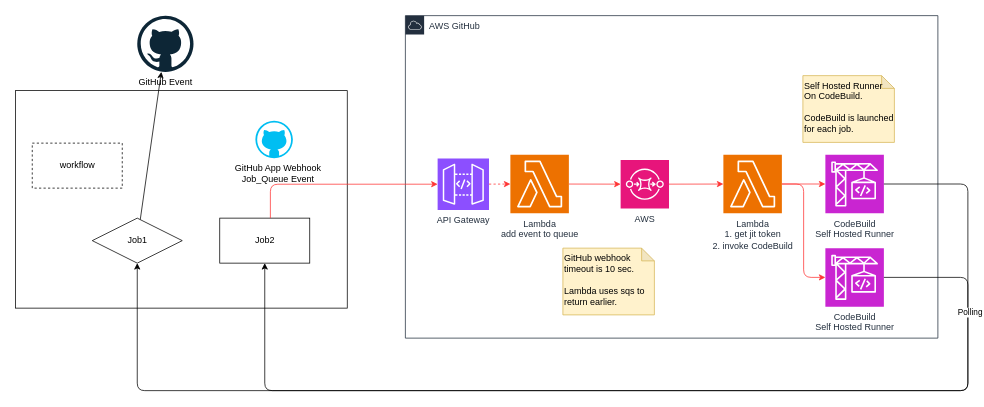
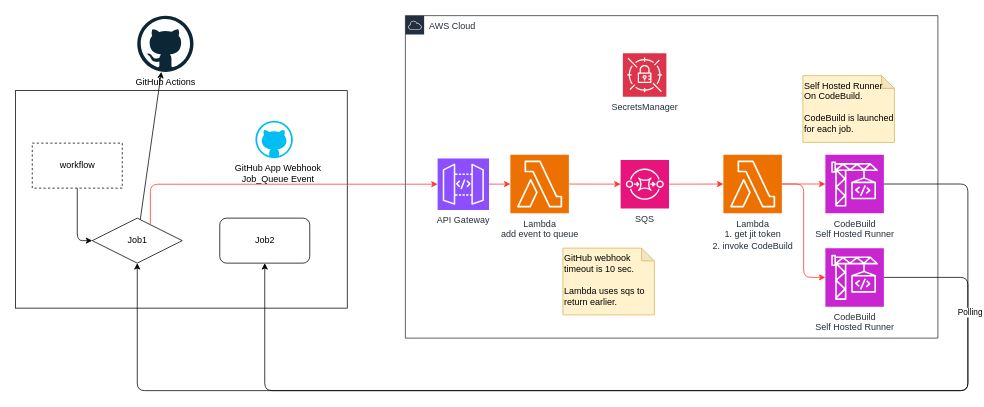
node "AWS GitHub": label "AWS GitHub" -> "AWS Cloud"
node "SecretsManager": added
node "GitHub Event": label "GitHub Event" -> "GitHub Actions"
edge "Job1" -> "API Gateway": added
edge "API Gateway" -> "Lambda add event to queue": style dashed -> solid
edge "Job2" -> "API Gateway": removed
edge "workflow" -> "Job1": added
node "AWS": label "AWS" -> "SQS"
node "Job2": shape rectangle -> rounded rectangle
